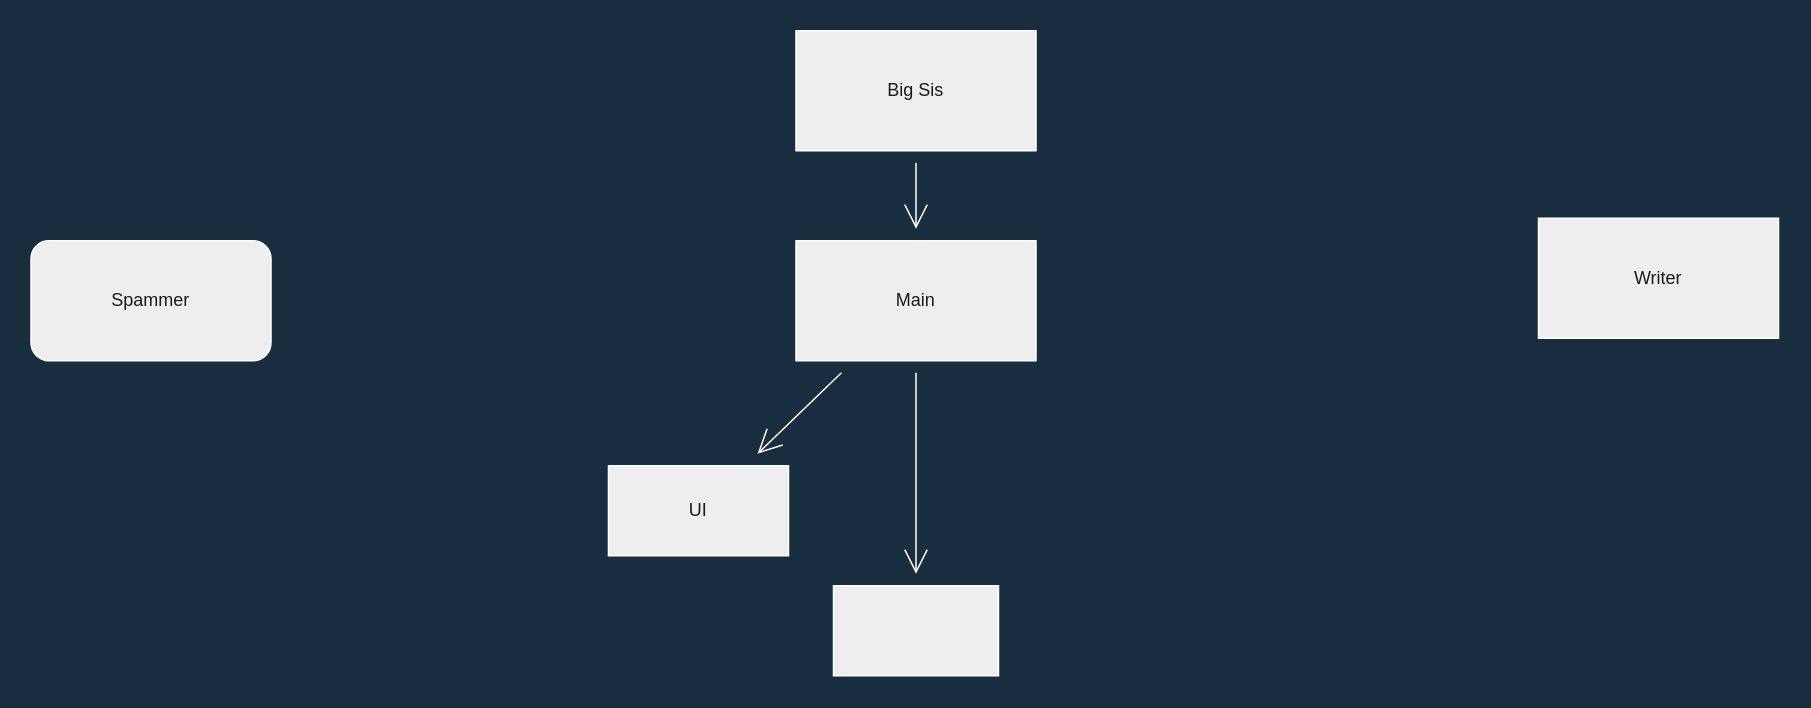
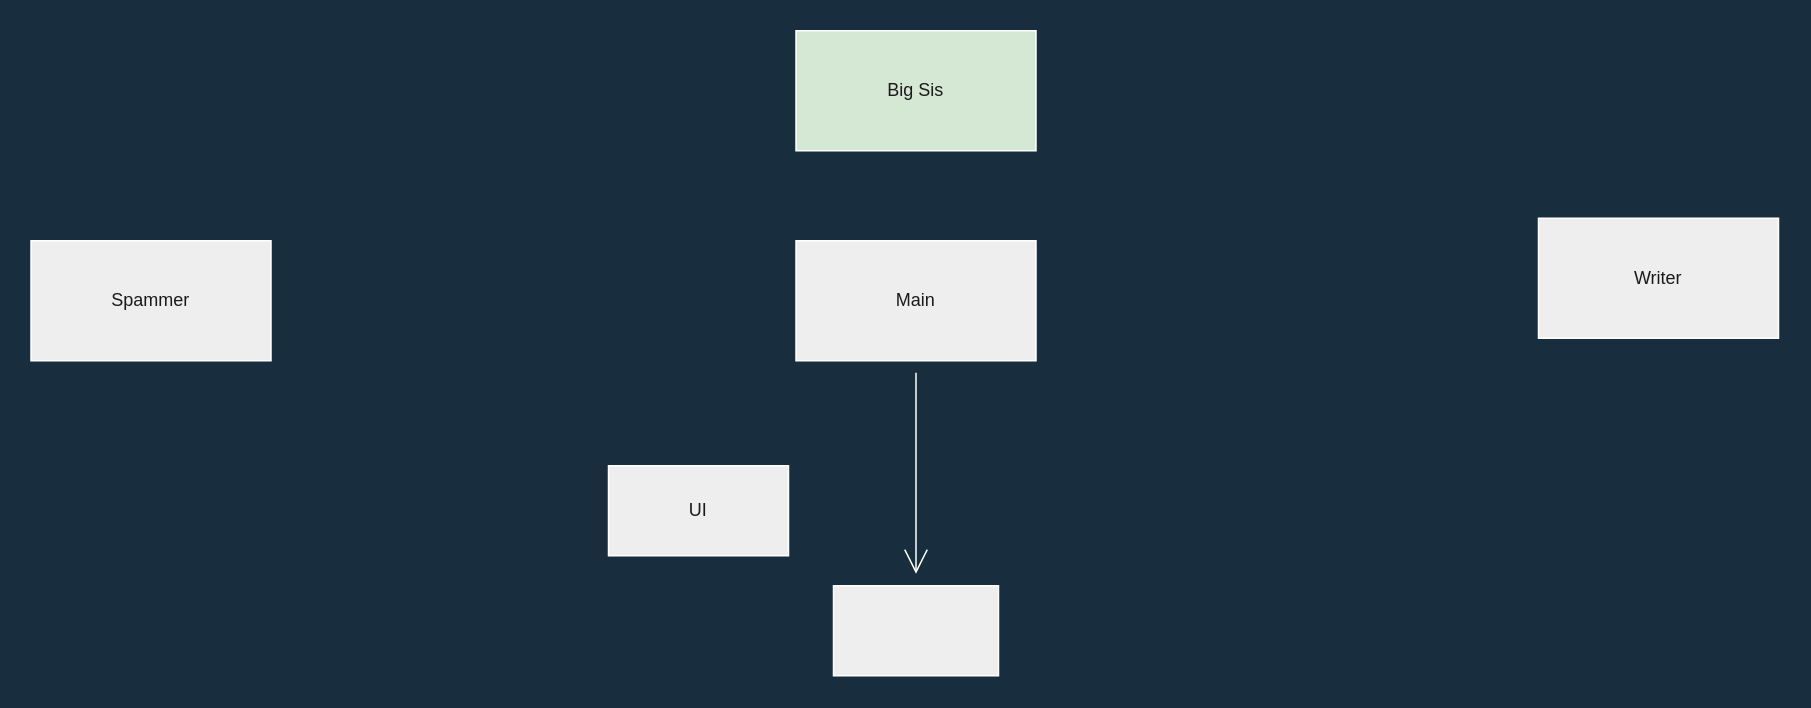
node "Big Sis": fillcolor #eeeeee -> #d5e8d4
edge "Big Sis" -> "Main": removed
node "Spammer": shape rounded rectangle -> rectangle
edge "Main" -> "UI": removed
